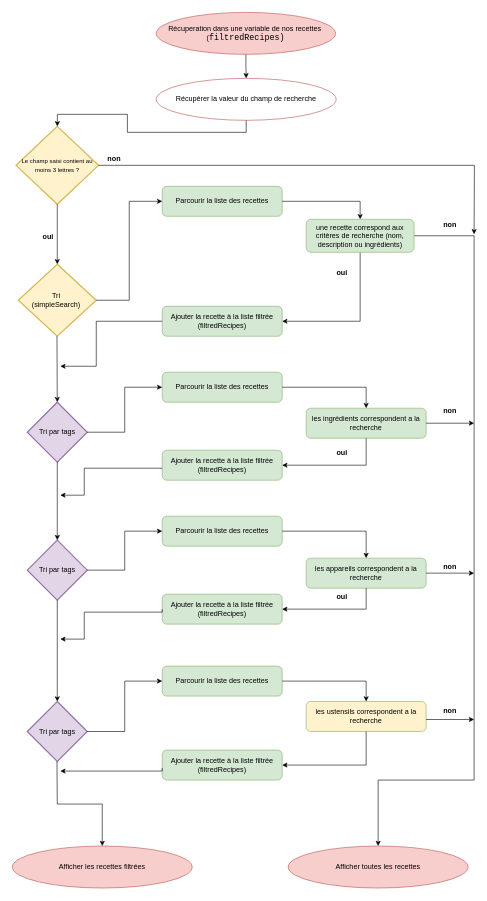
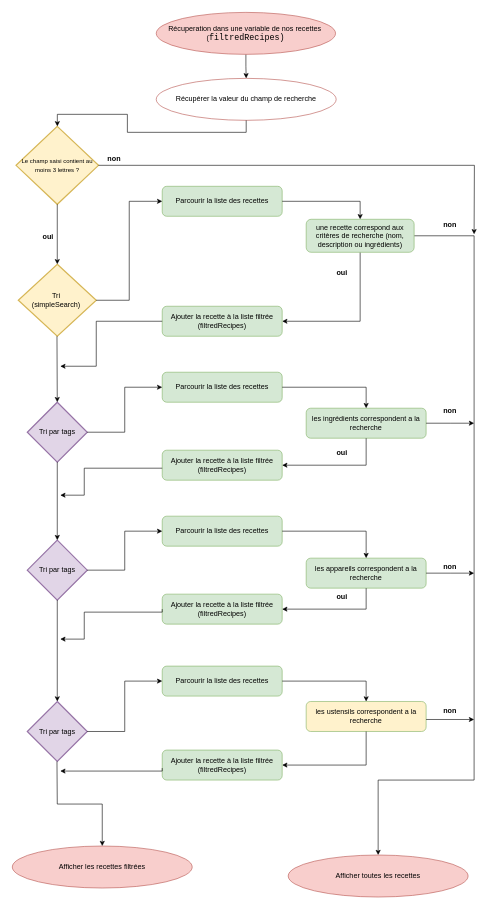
node "Afficher toutes les recettes": moved (378, 867) -> (378, 876)
